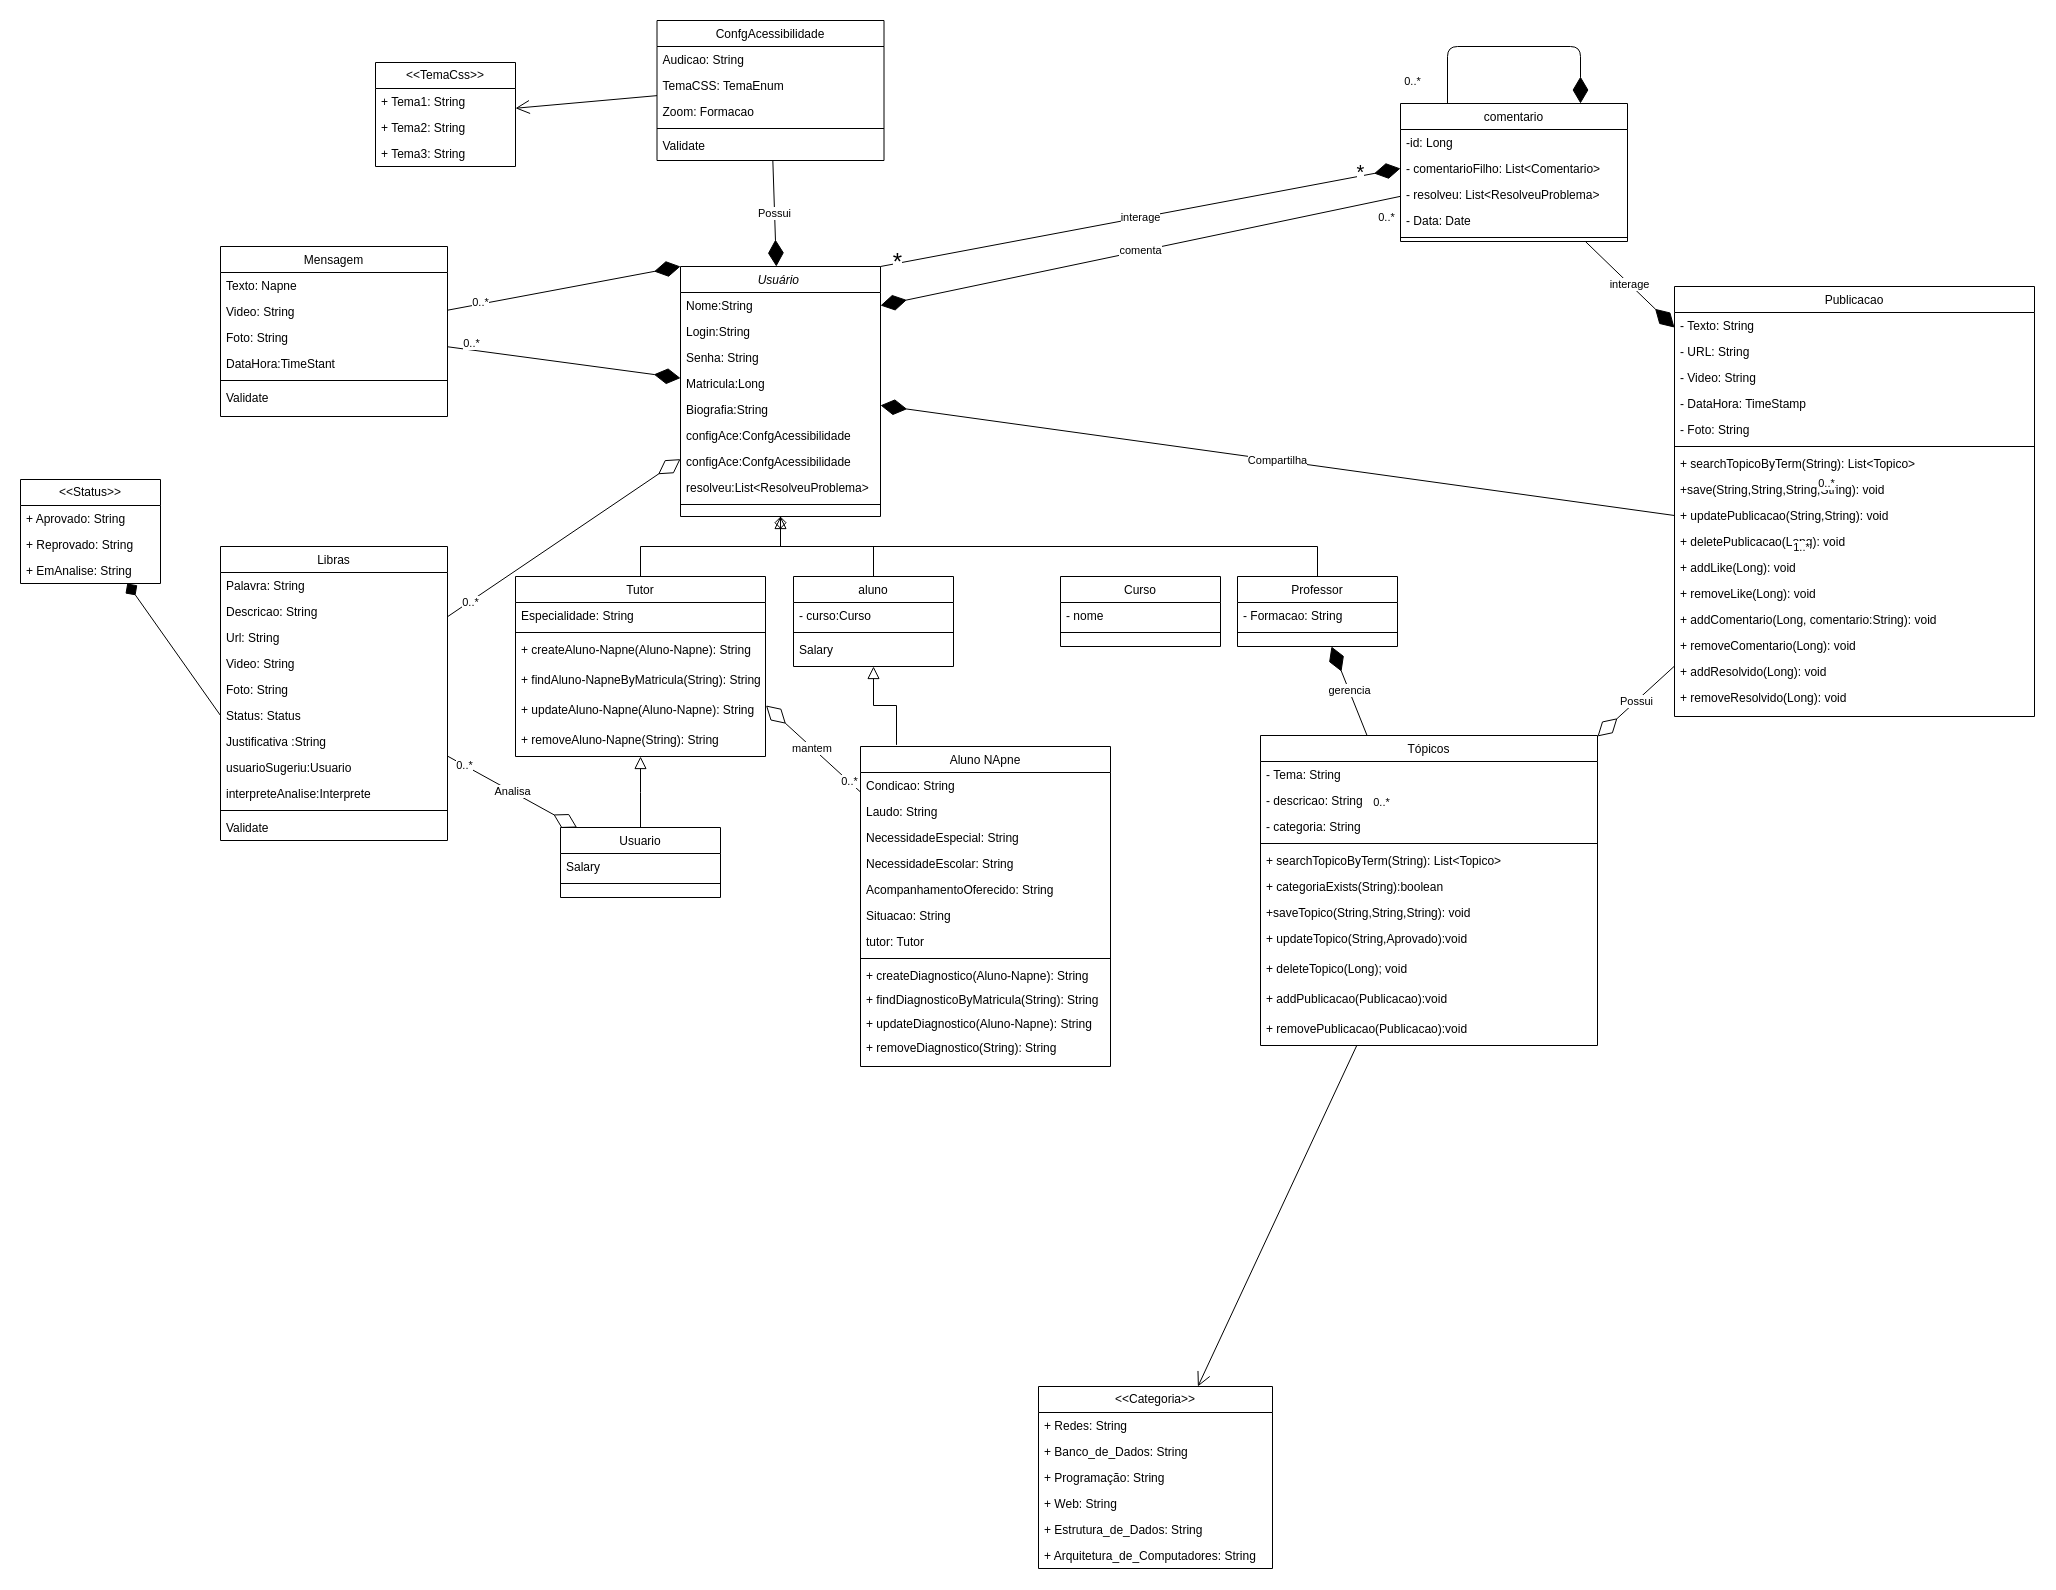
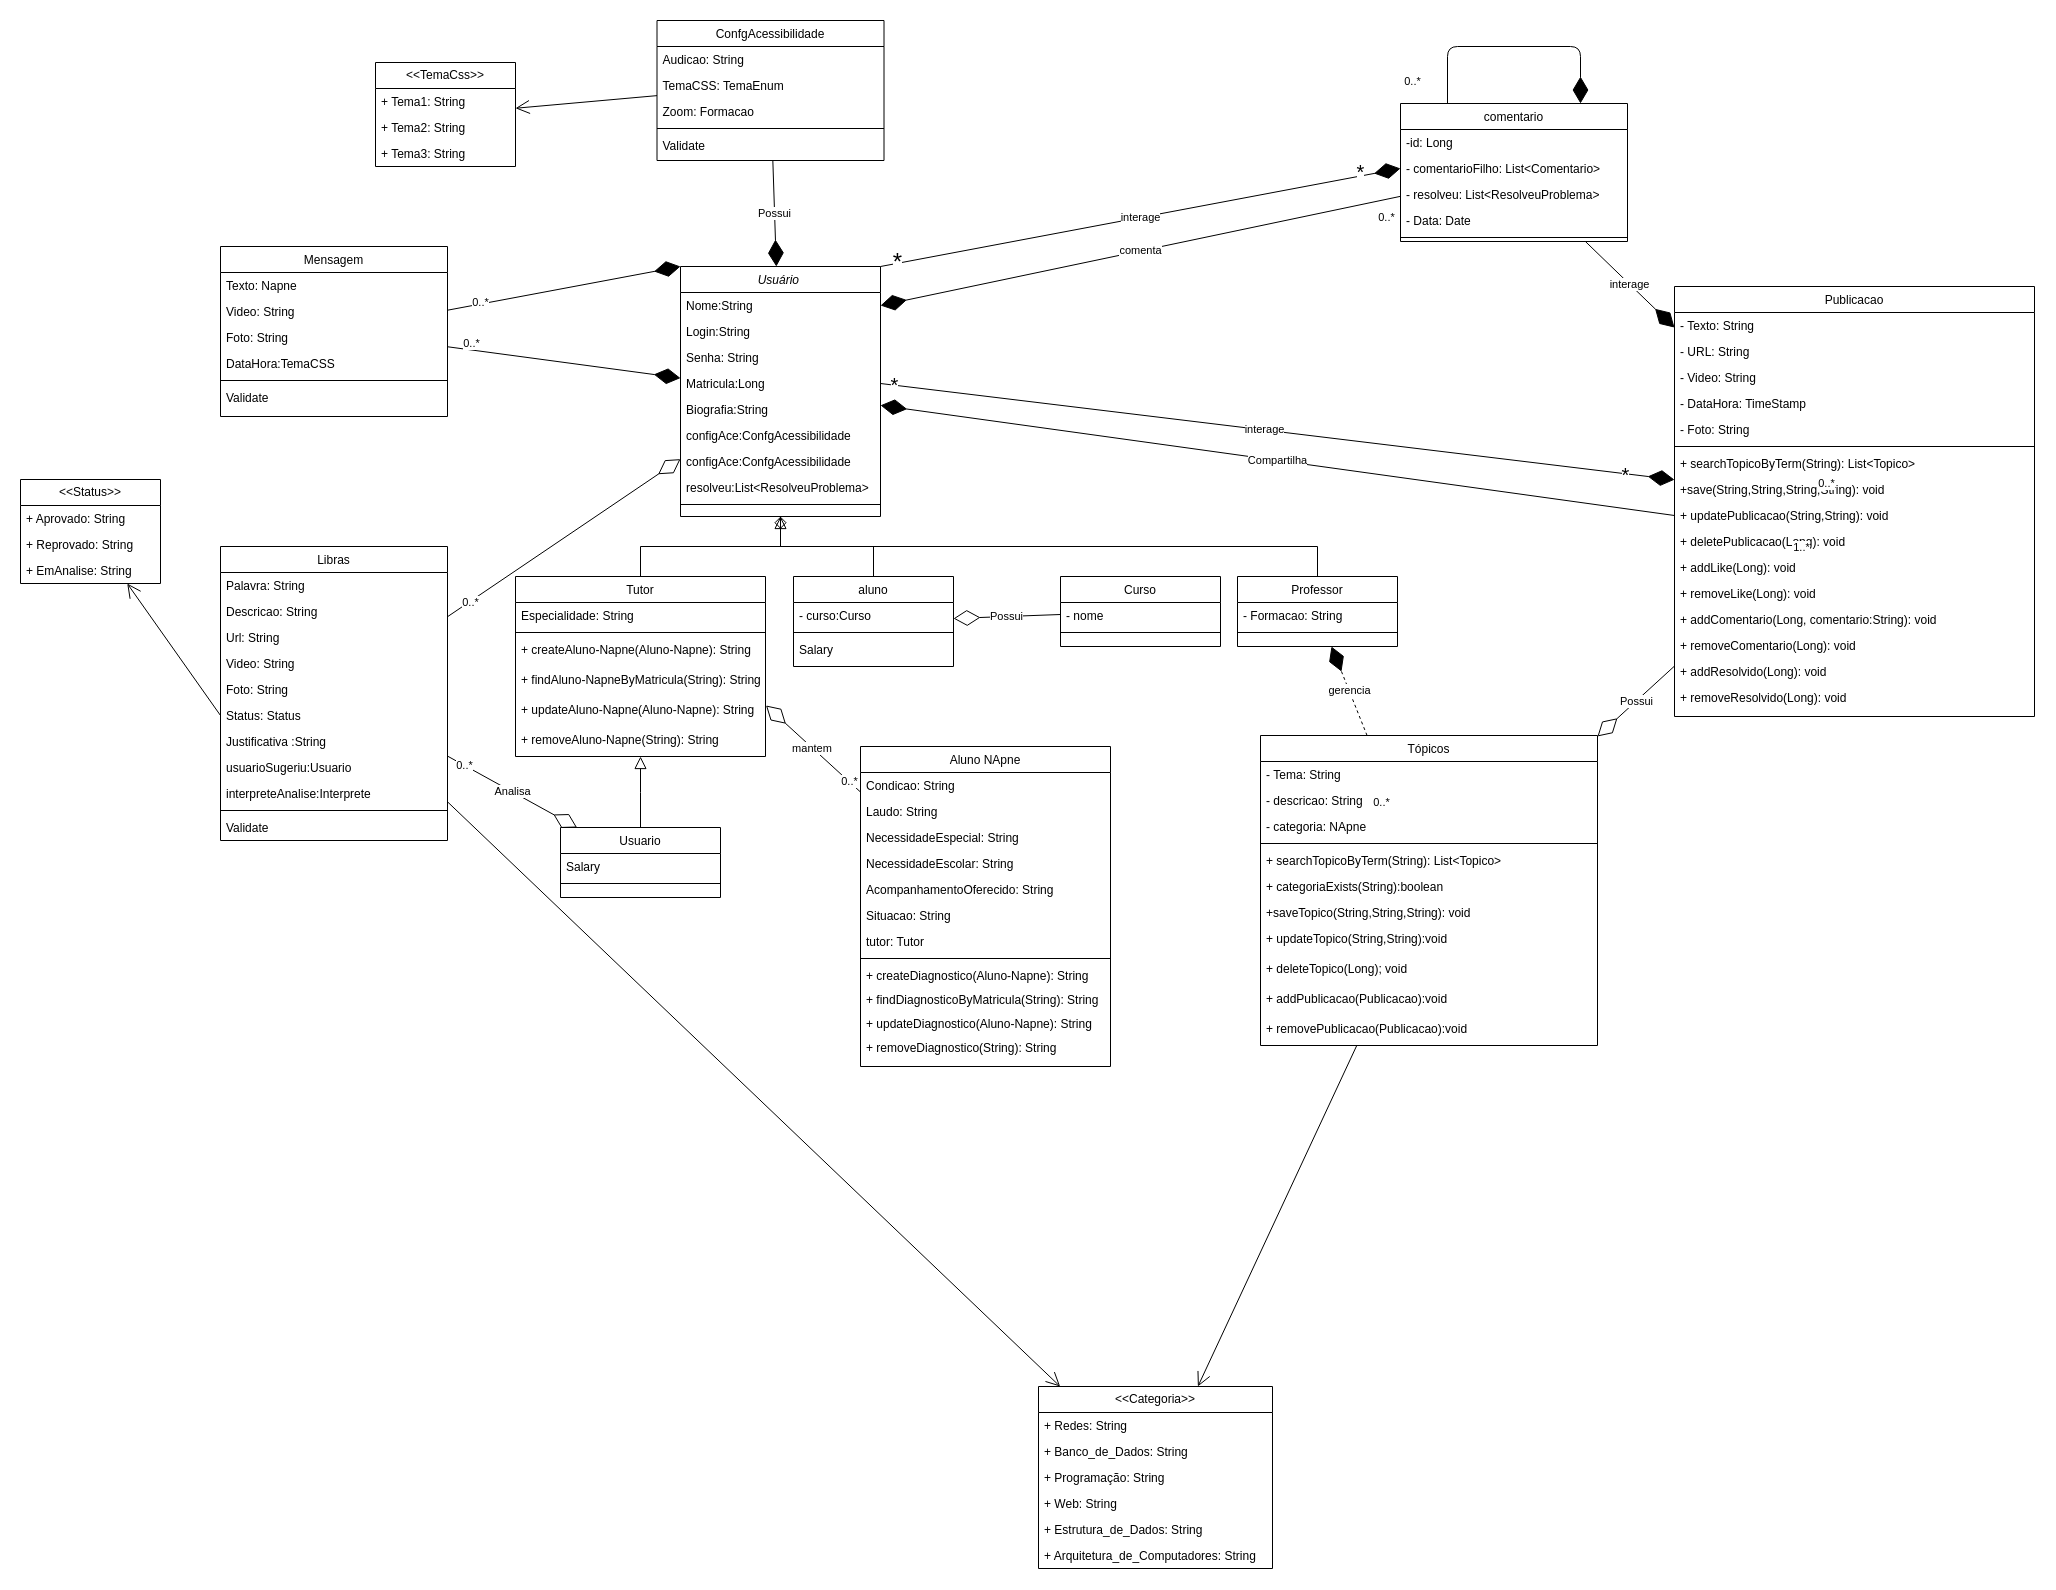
node "DataHora:TimeStant": label "DataHora:TimeStant" -> "DataHora:TemaCSS"
edge "Matricula:Long" -> "Publicacao": added, labels "*", "interage", "*"
edge "Status: Status" -> "<<Status>>": arrowhead diamond -> open
edge "Curso" -> "aluno": added, label "Possui"
edge "Aluno NApne" -> "aluno": removed
edge "Tópicos" -> "Professor": style solid -> dashed
node "- categoria: String": label "- categoria: String" -> "- categoria: NApne"
node "+ updateTopico(String,Aprovado):void": label "+ updateTopico(String,Aprovado):void" -> "+ updateTopico(String,String):void"
edge "Libras" -> "<<Categoria>>": added
